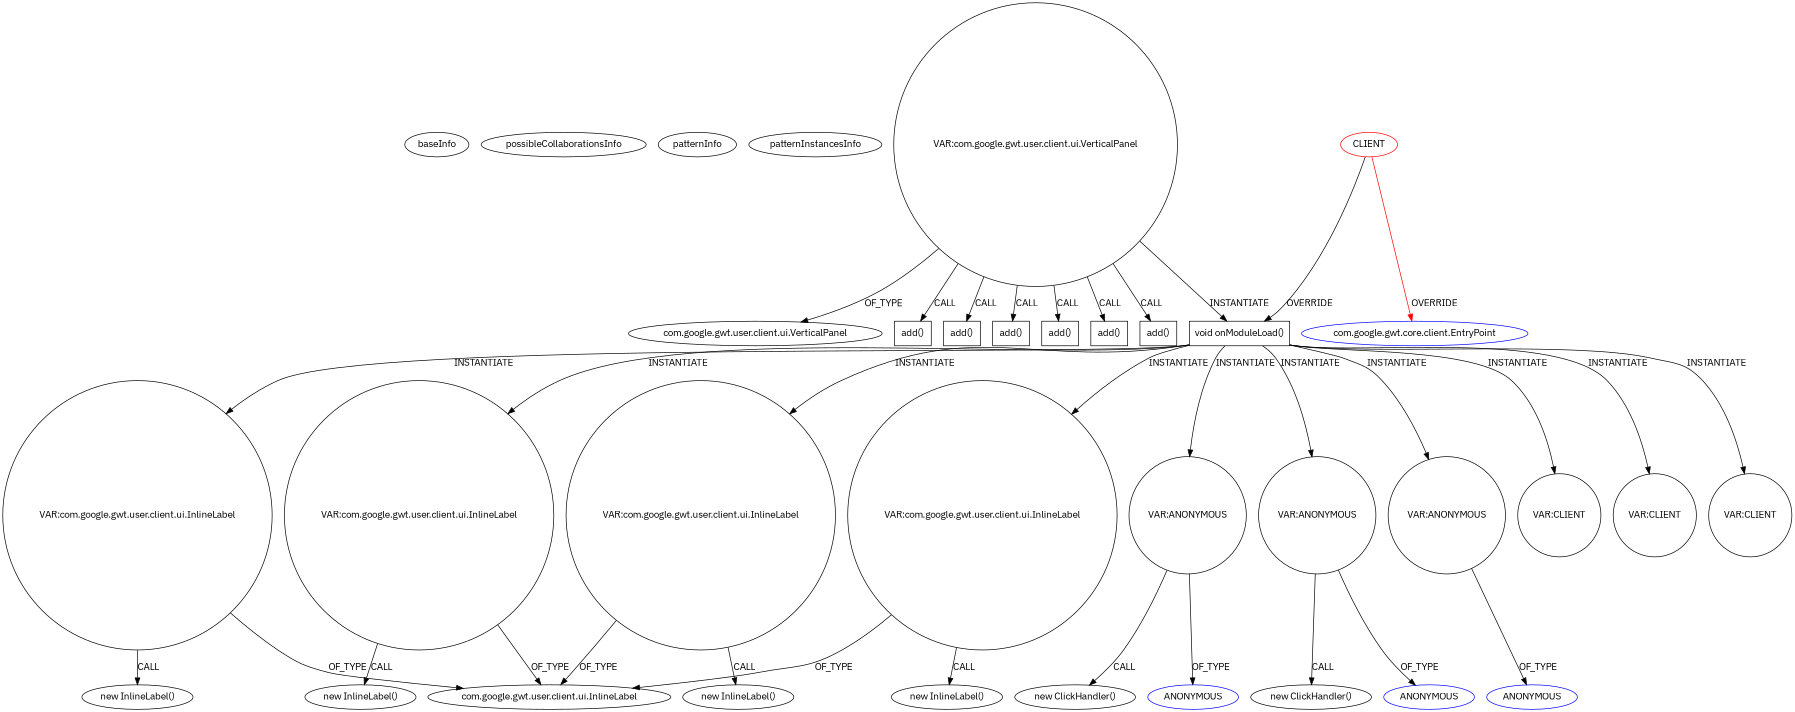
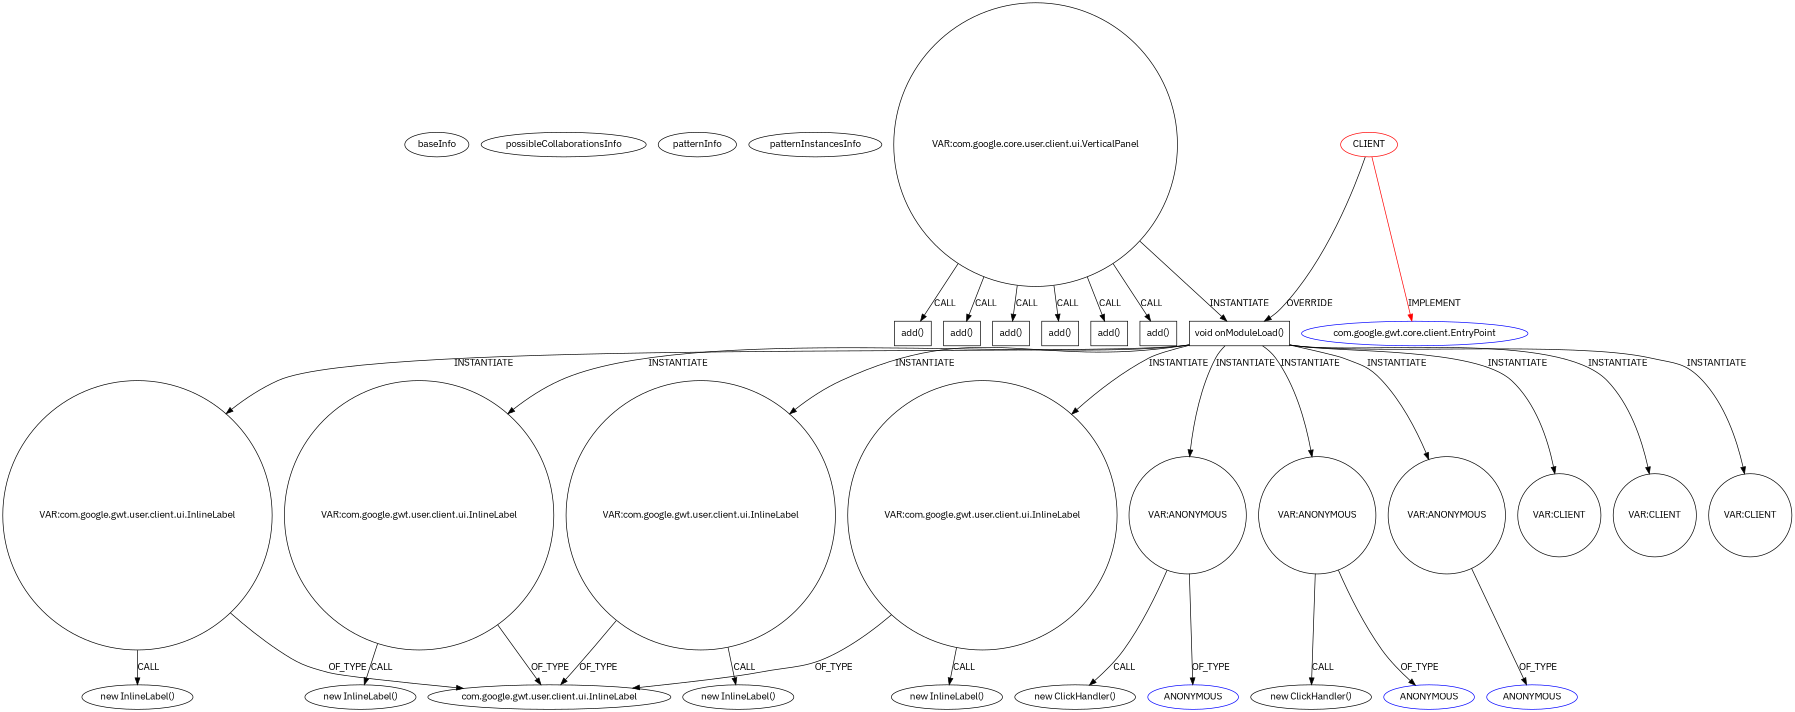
node "VAR:com.google.gwt.user.client.ui.VerticalPanel": label "VAR:com.google.gwt.user.client.ui.VerticalPanel" -> "VAR:com.google.core.user.client.ui.VerticalPanel"
edge "CLIENT" -> "com.google.gwt.core.client.EntryPoint": label "OVERRIDE" -> "IMPLEMENT"
node "com.google.gwt.user.client.ui.VerticalPanel": removed
